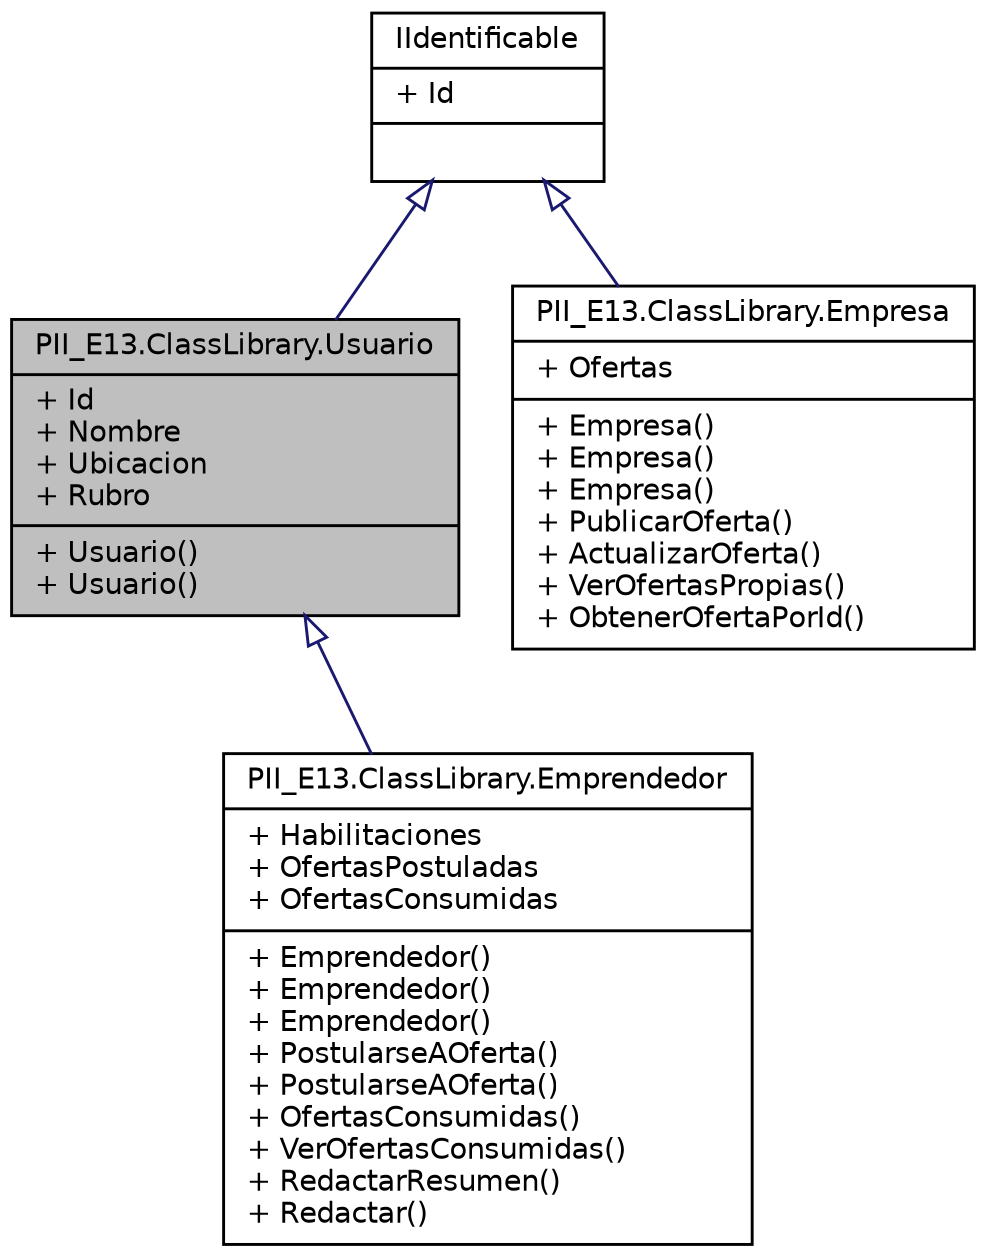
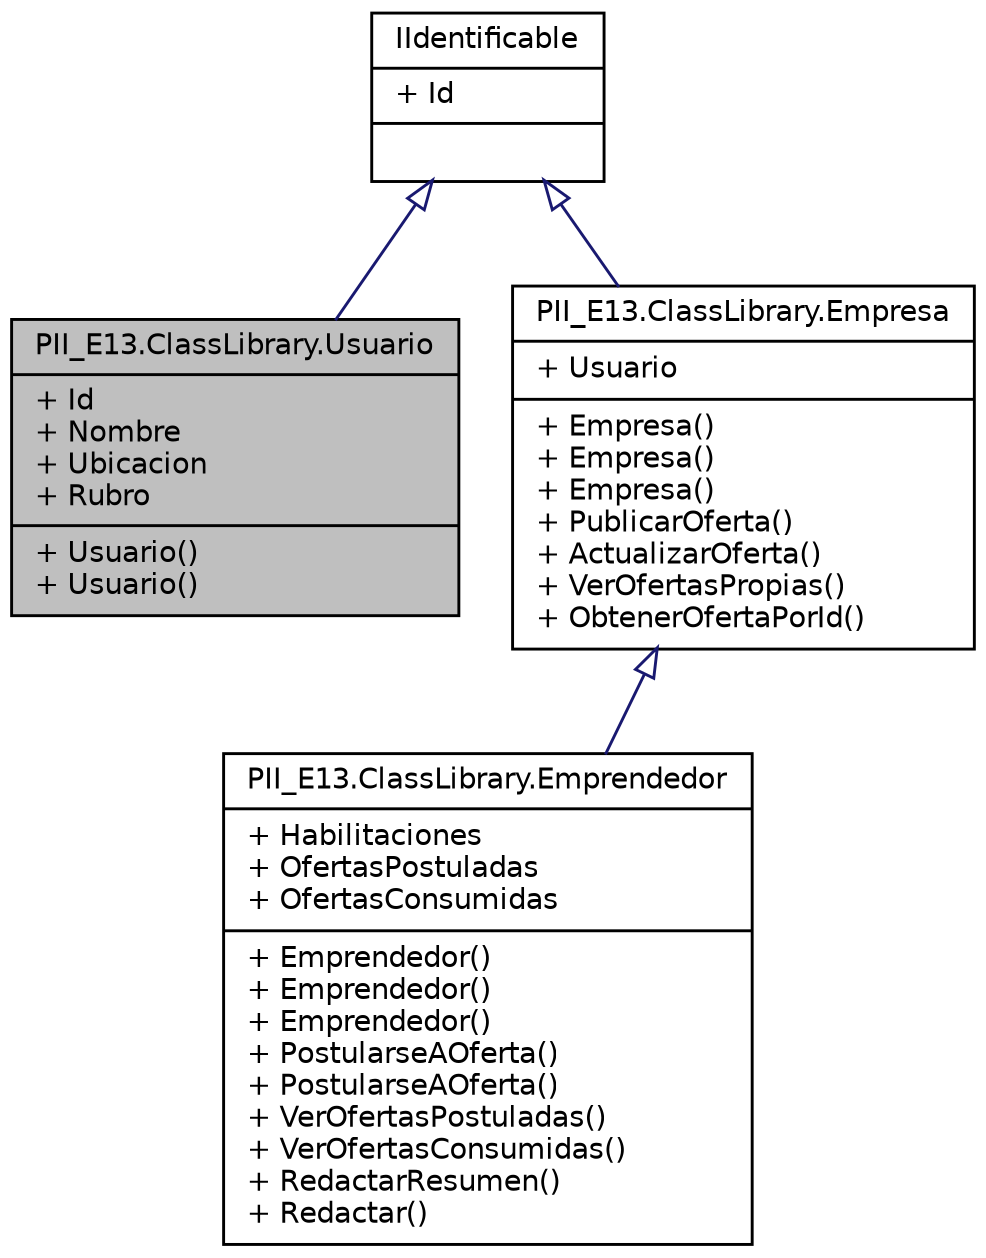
node "PII_E13.ClassLibrary.Empresa": text "+ Ofertas" -> "+ Usuario"
edge "PII_E13.ClassLibrary.Emprendedor" -> "PII_E13.ClassLibrary.Usuario": now "PII_E13.ClassLibrary.Emprendedor" -> "PII_E13.ClassLibrary.Empresa"
node "PII_E13.ClassLibrary.Emprendedor": text "+ OfertasConsumidas()" -> "+ VerOfertasPostuladas()"
